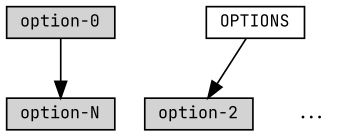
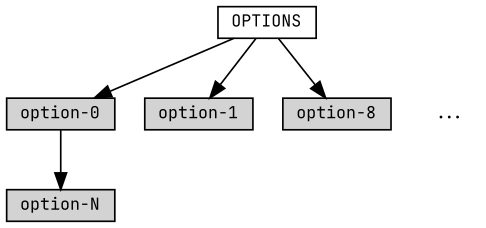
edge "OPTIONS" -> "option-0": added
node "option-2": label "option-2" -> "option-8"
node "option-1": added
